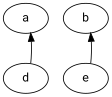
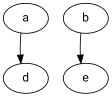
edge "d" -> "a": reversed
edge "e" -> "b": reversed
